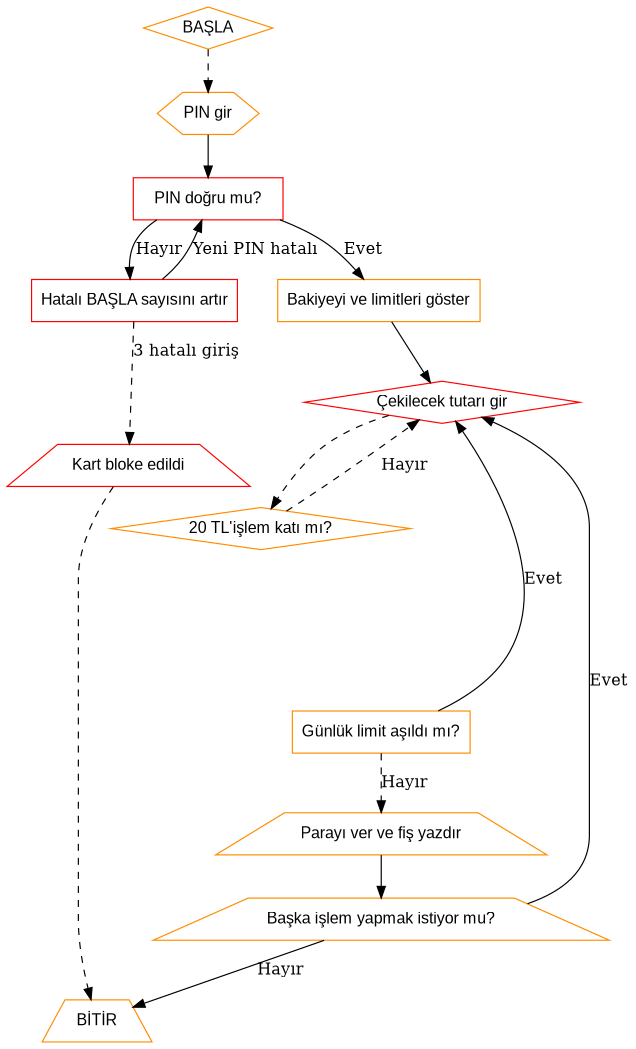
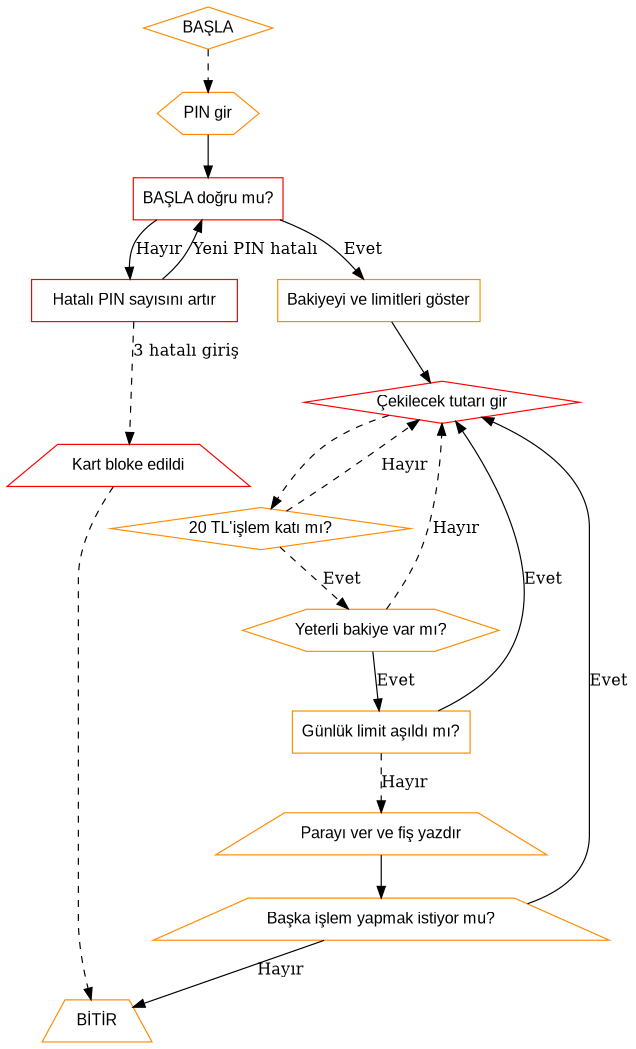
node "PIN doğru mu?": label "PIN doğru mu?" -> "BAŞLA doğru mu?"
node "Hatalı BAŞLA sayısını artır": label "Hatalı BAŞLA sayısını artır" -> "Hatalı PIN sayısını artır"
node "Yeterli bakiye var mı?": added
